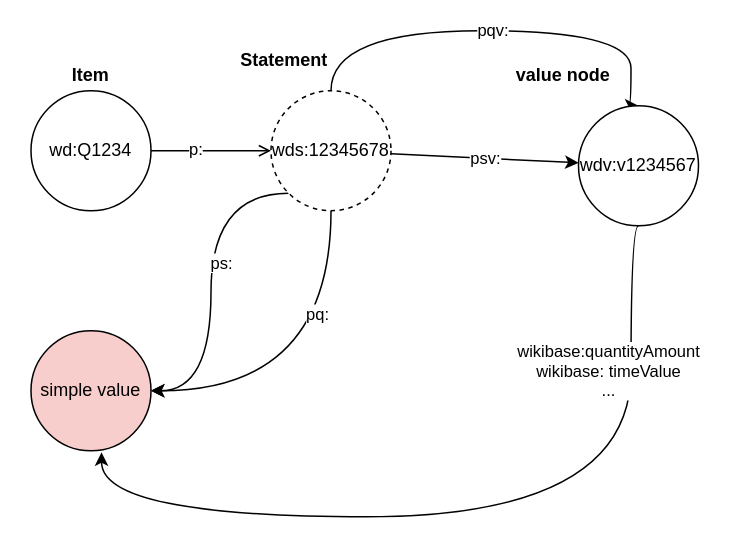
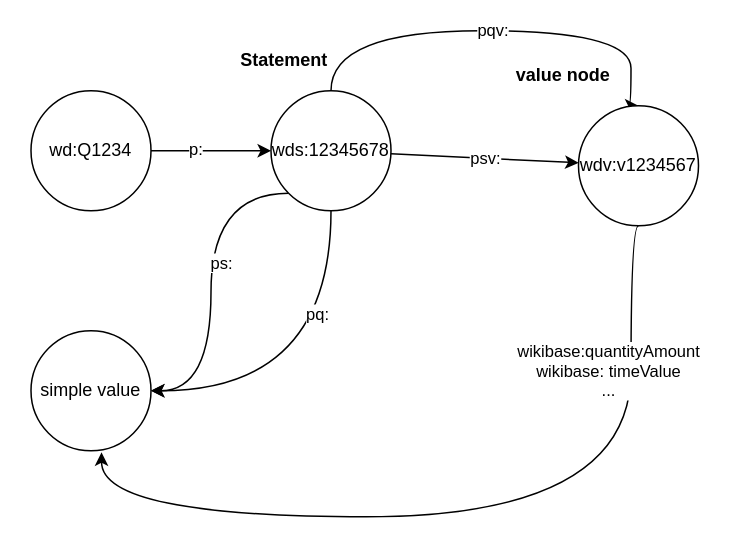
node "Item": removed
edge "wd:Q1234" -> "wds:12345678": arrowhead open -> classic
node "wds:12345678": style dashed -> solid
node "simple value": fillcolor #f8cecc -> #ffffff
